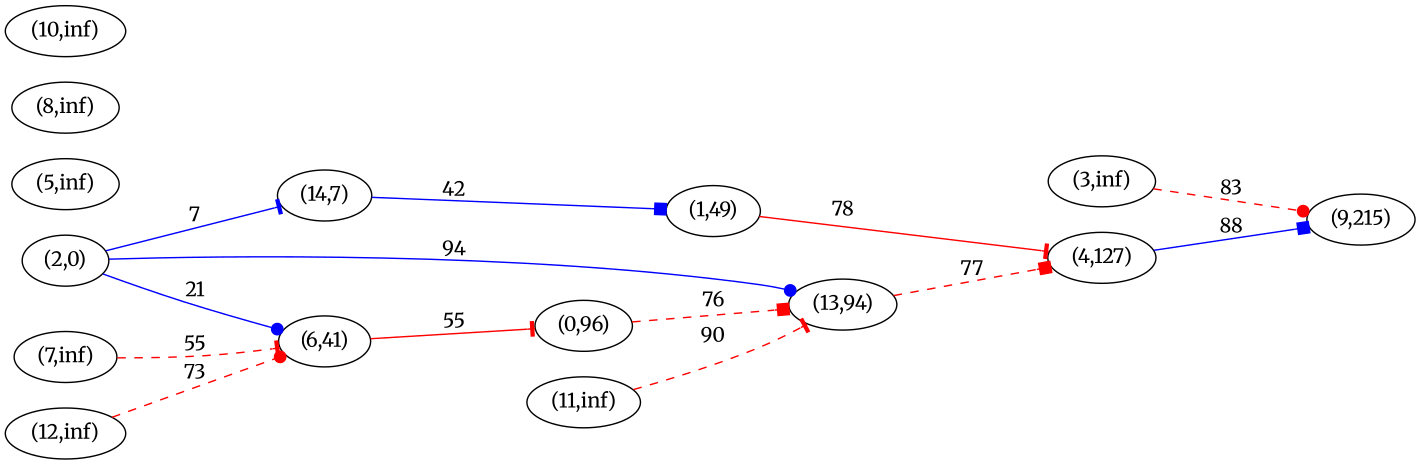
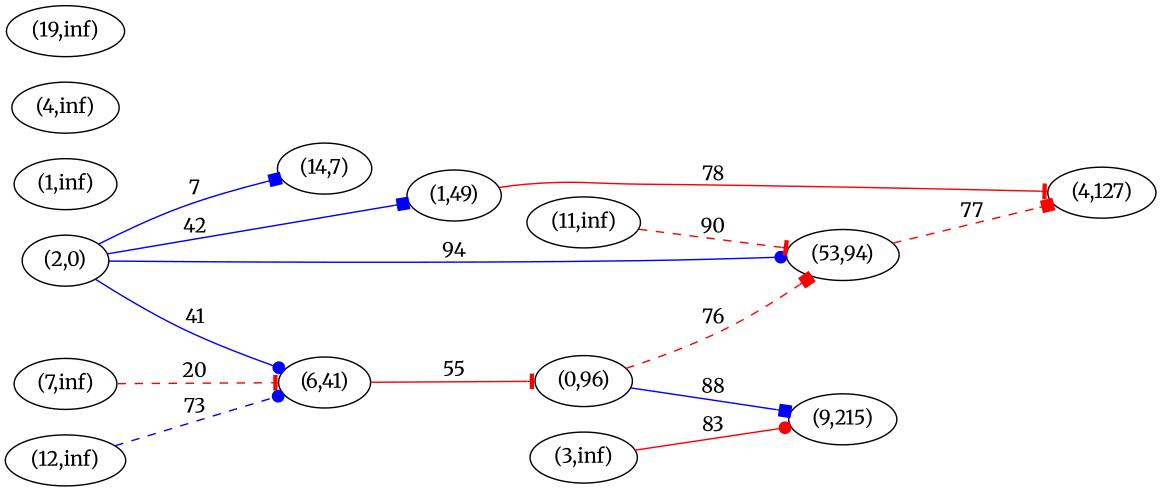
node "(10,inf)": label "(10,inf)" -> "(19,inf)"
node "(8,inf)": label "(8,inf)" -> "(4,inf)"
node "(5,inf)": label "(5,inf)" -> "(1,inf)"
edge "(3,inf)" -> "(9,215)": style dashed -> solid
edge "(14,7)" -> "(1,49)": now "(2,0)" -> "(1,49)"
edge "(2,0)" -> "(14,7)": arrowhead tee -> box
edge "(4,127)" -> "(9,215)": now "(0,96)" -> "(9,215)"
edge "(2,0)" -> "(6,41)": label "21" -> "41"
node "(13,94)": label "(13,94)" -> "(53,94)"
edge "(7,inf)" -> "(6,41)": label "55" -> "20"
edge "(12,inf)" -> "(6,41)": color red -> blue
